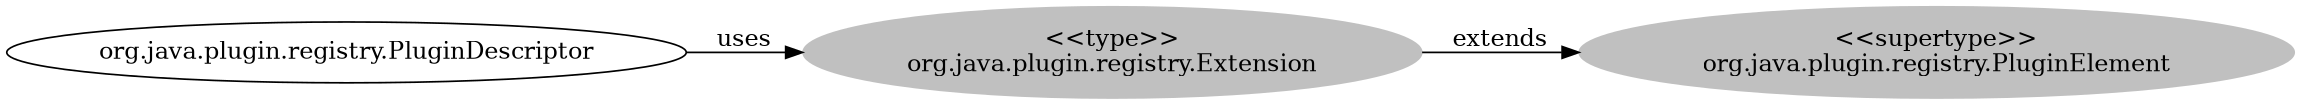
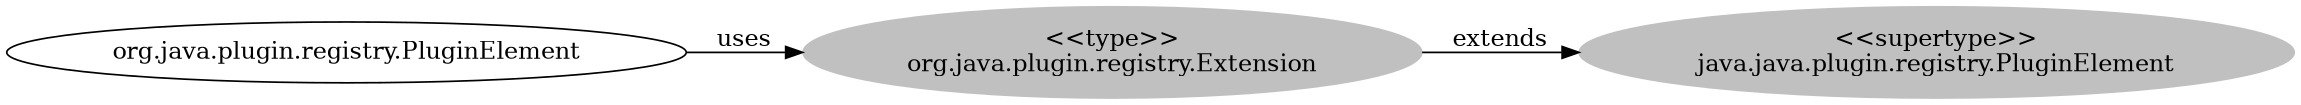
node "org.java.plugin.registry.PluginDescriptor": label "org.java.plugin.registry.PluginDescriptor" -> "org.java.plugin.registry.PluginElement"
node "<<supertype>> org.java.plugin.registry.PluginElement": label "<<supertype>> org.java.plugin.registry.PluginElement" -> "<<supertype>> java.java.plugin.registry.PluginElement"
